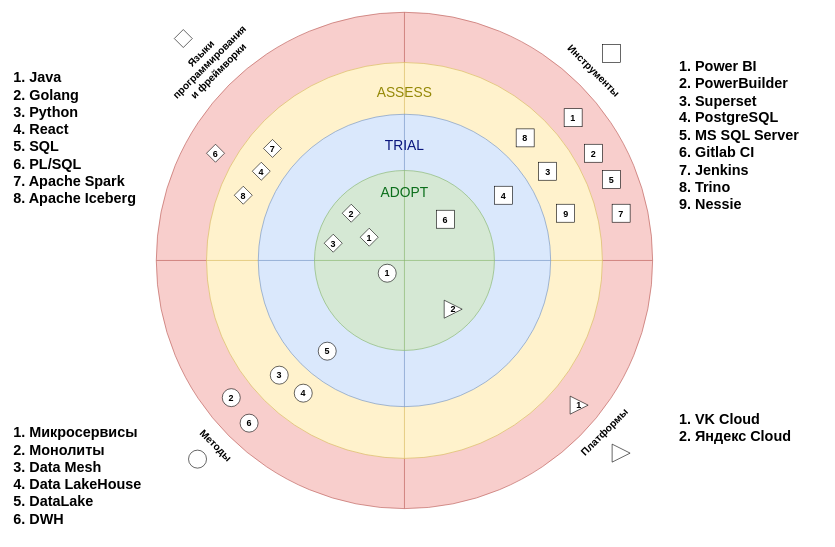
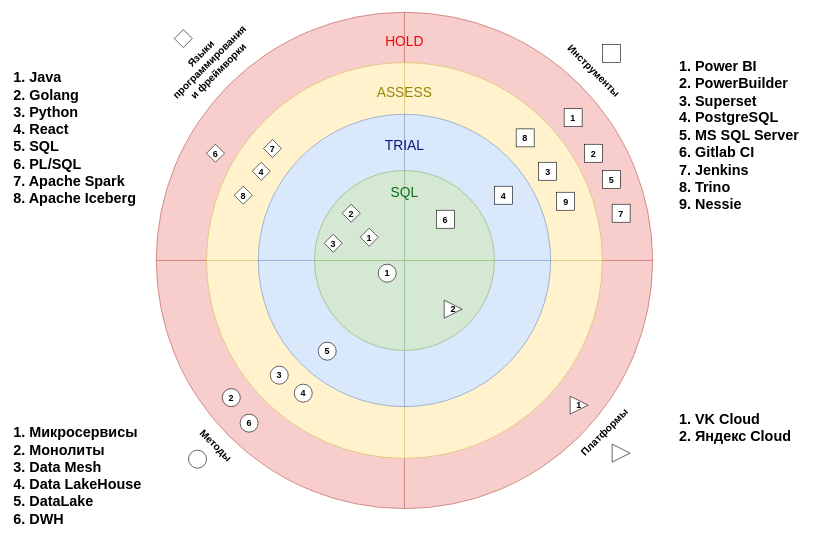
node "HOLD": added
node "ADOPT": label "ADOPT" -> "SQL"
node "9": moved (566, 213) -> (566, 201)
